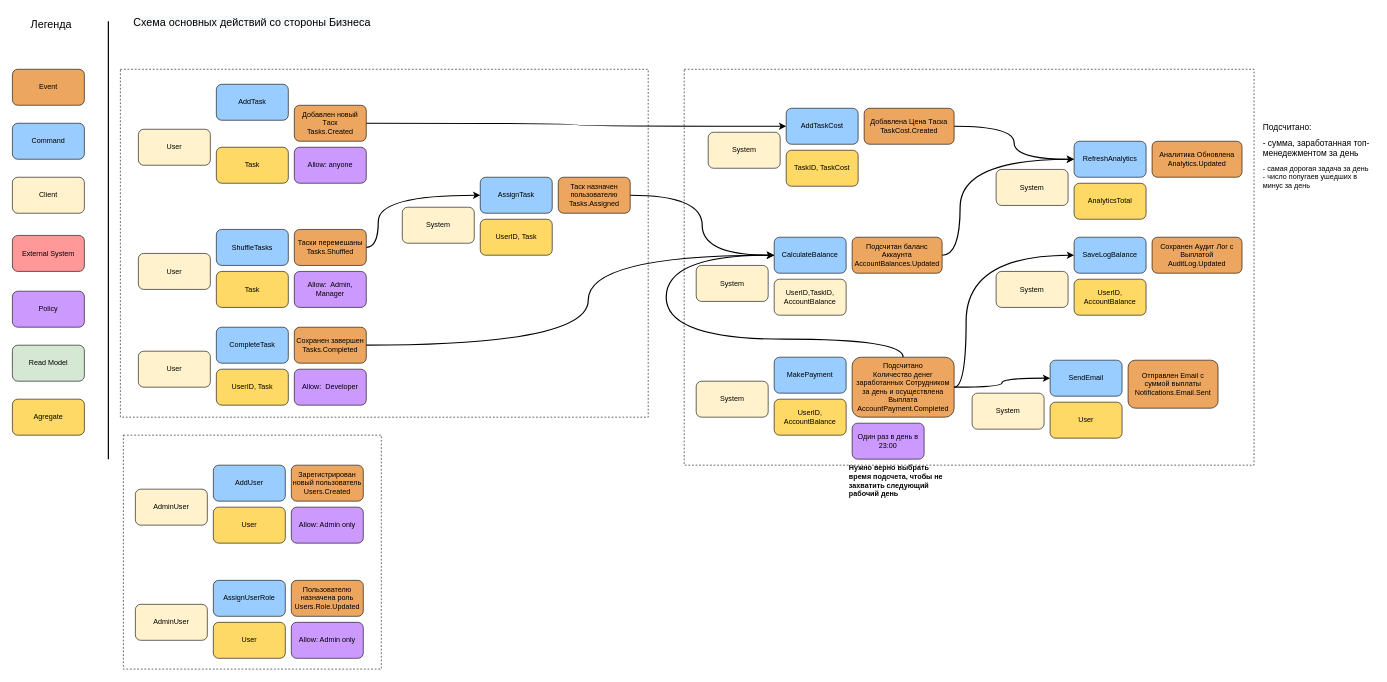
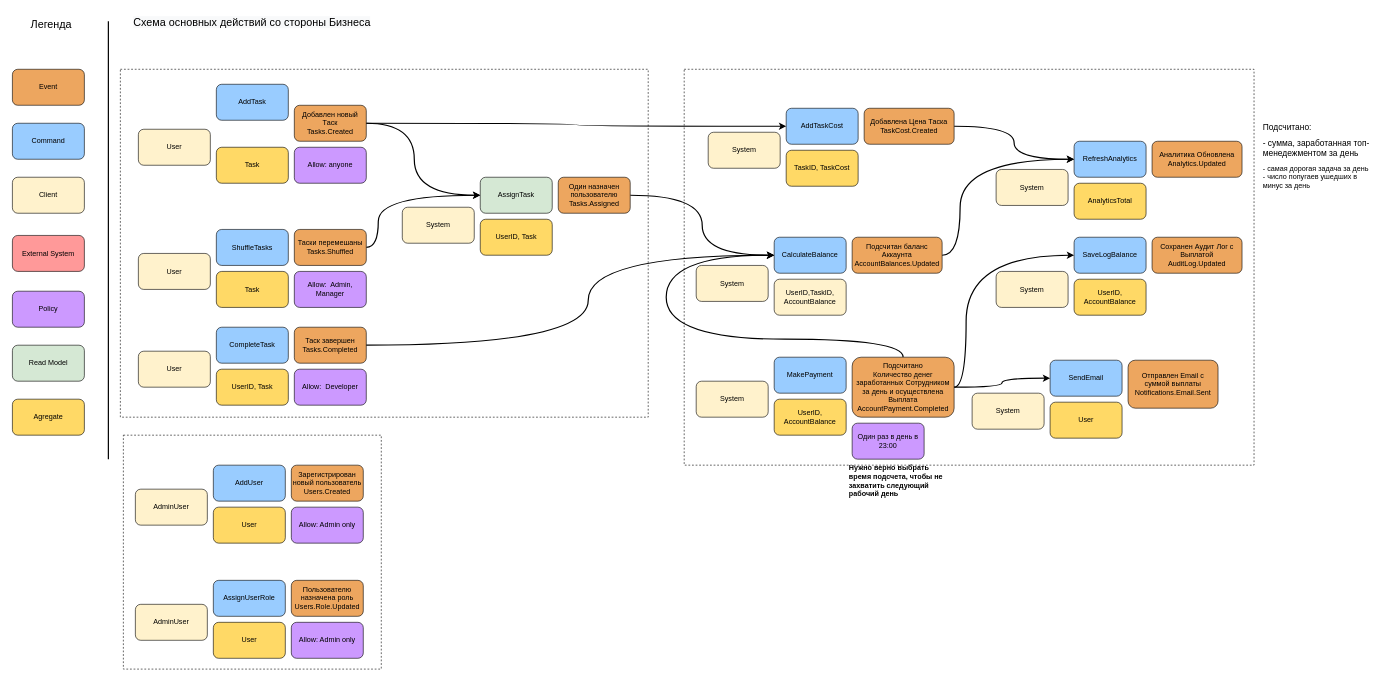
edge "Добавлен новый Таск Tasks.Created" -> "AssignTask": added
node "AssignTask": fillcolor #99ccff -> #d5e8d4
node "Таск назначен пользователю Tasks.Assigned": label "Таск назначен пользователю Tasks.Assigned" -> "Один назначен пользователю Tasks.Assigned"
node "Сохранен завершен Tasks.Completed": label "Сохранен завершен Tasks.Completed" -> "Таск завершен Tasks.Completed"
